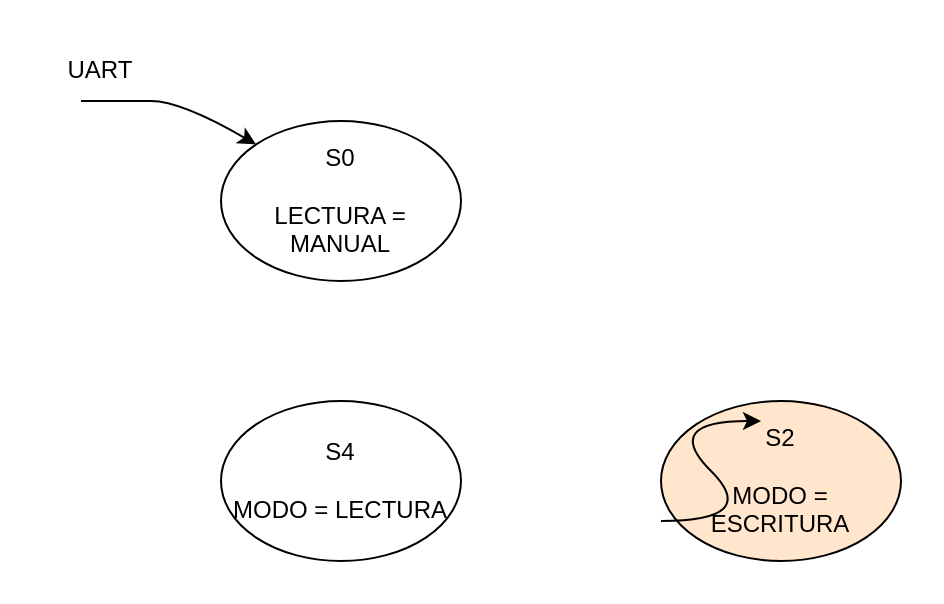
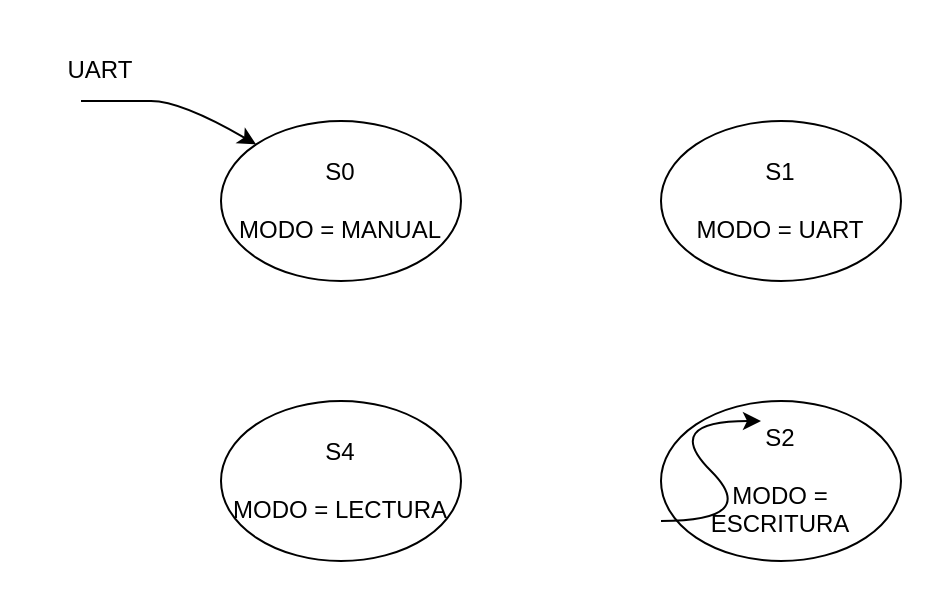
node "S0 LECTURA = MANUAL": label "S0 LECTURA = MANUAL" -> "S0 MODO = MANUAL"
node "S1 MODO = UART": added
node "S2 MODO = ESCRITURA": fillcolor #ffe6cc -> #ffffff
